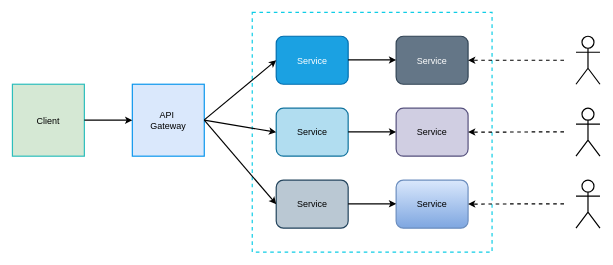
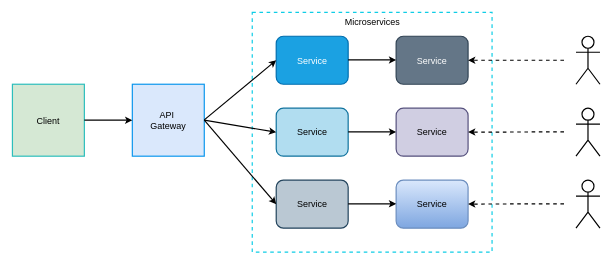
node "Microservices": added
